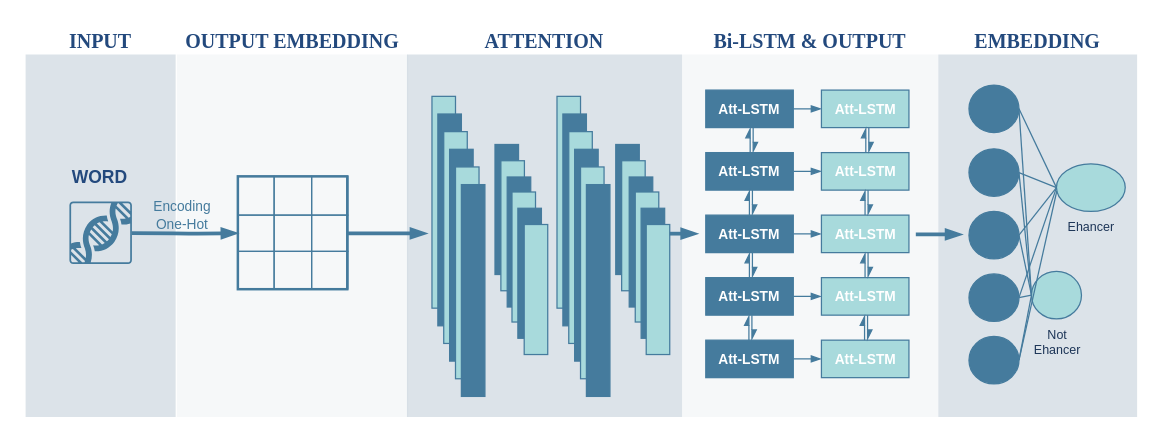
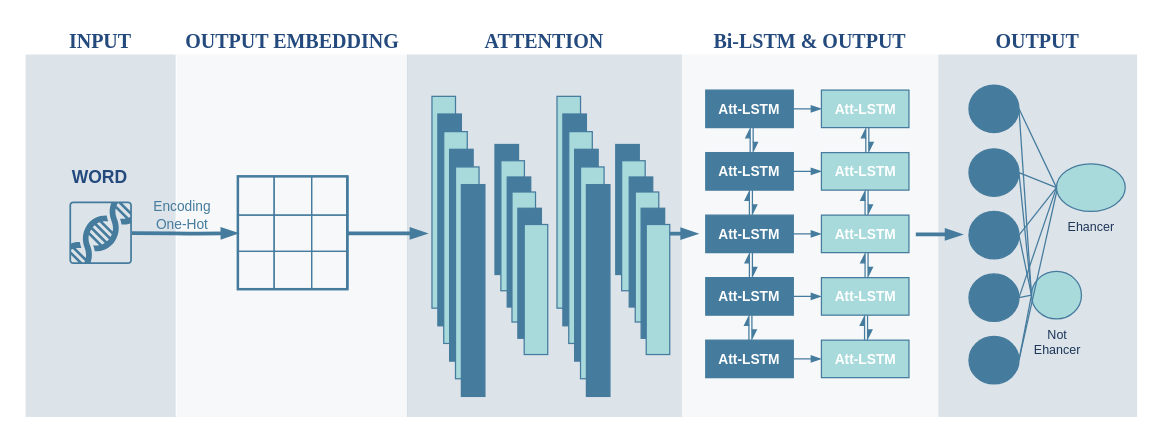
node "EMBEDDING": label "EMBEDDING" -> "OUTPUT"
